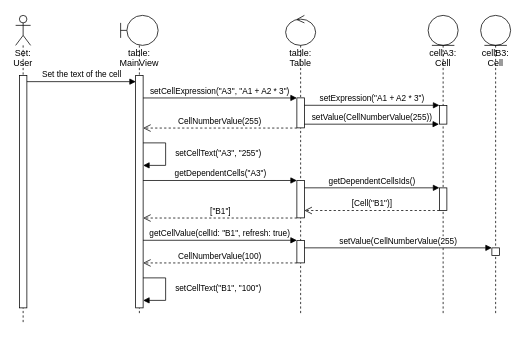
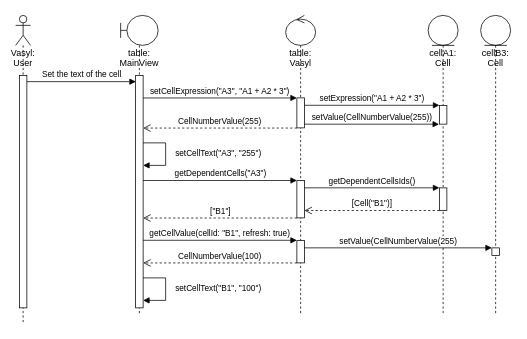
node "table: Table": label "table: Table" -> "table: Vasyl"
node "cellA3: Cell": label "cellA3: Cell" -> "cellA1: Cell"
node "Set: User": label "Set: User" -> "Vasyl: User"
